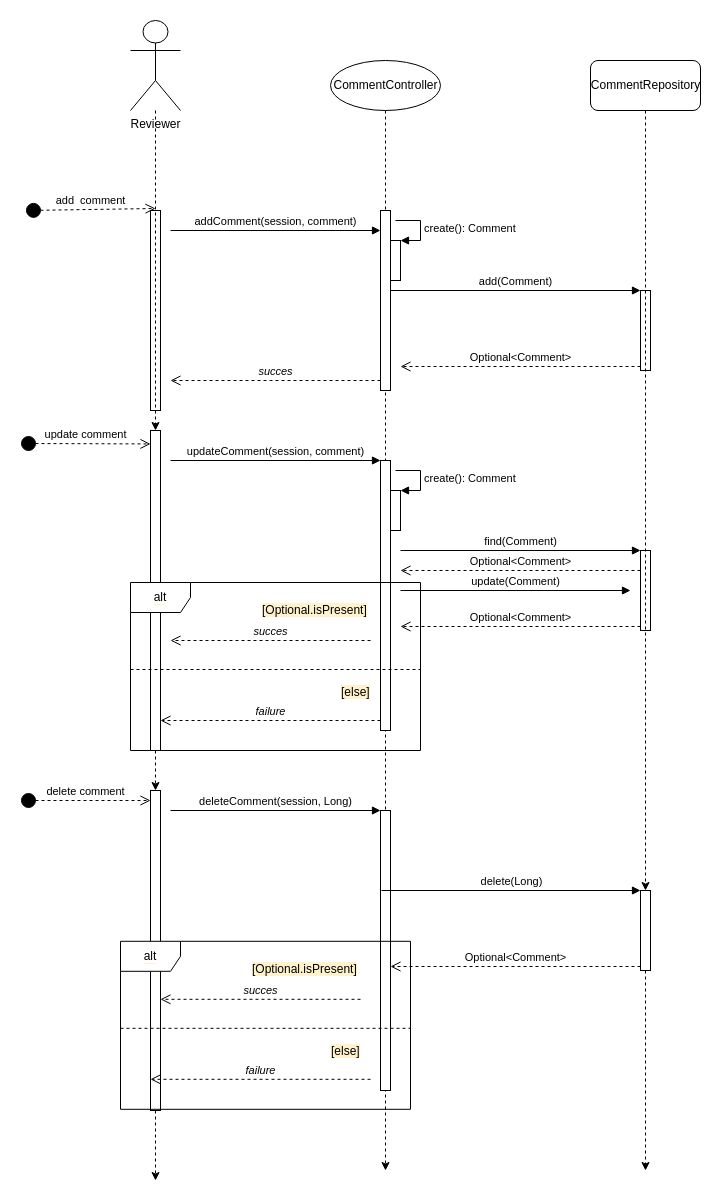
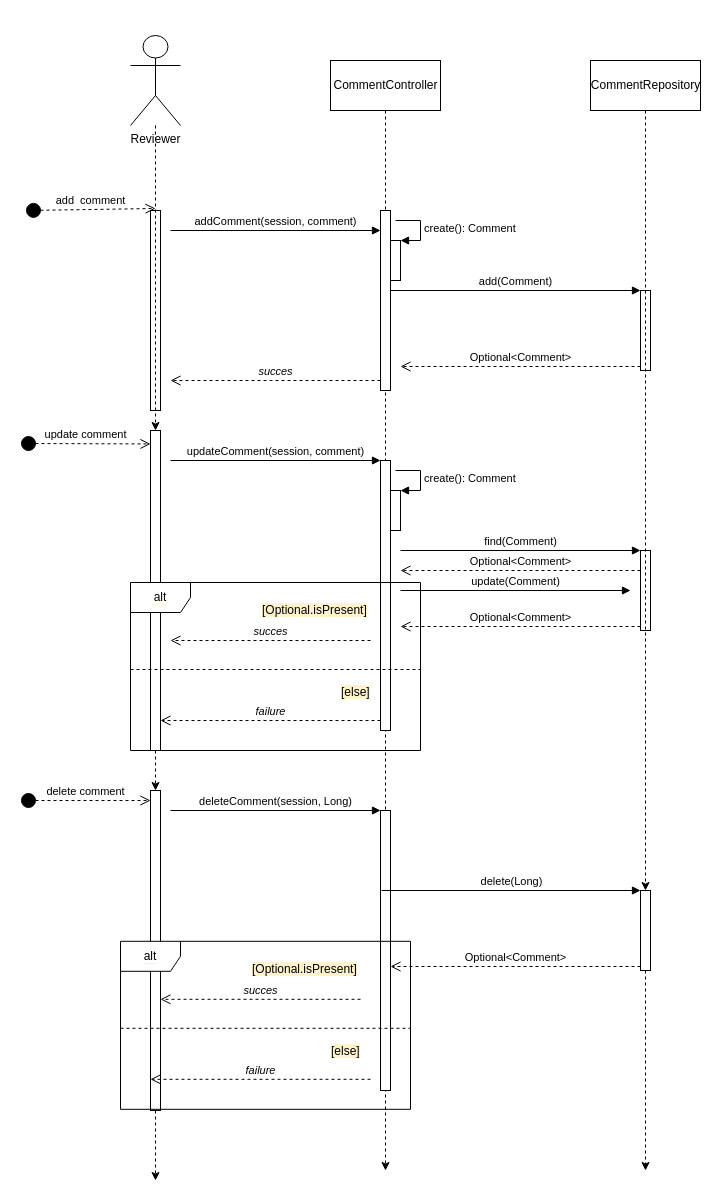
node "Reviewer": moved (156, 66) -> (156, 81)
node "CommentController": shape ellipse -> rectangle
node "CommentRepository": shape rounded rectangle -> rectangle
